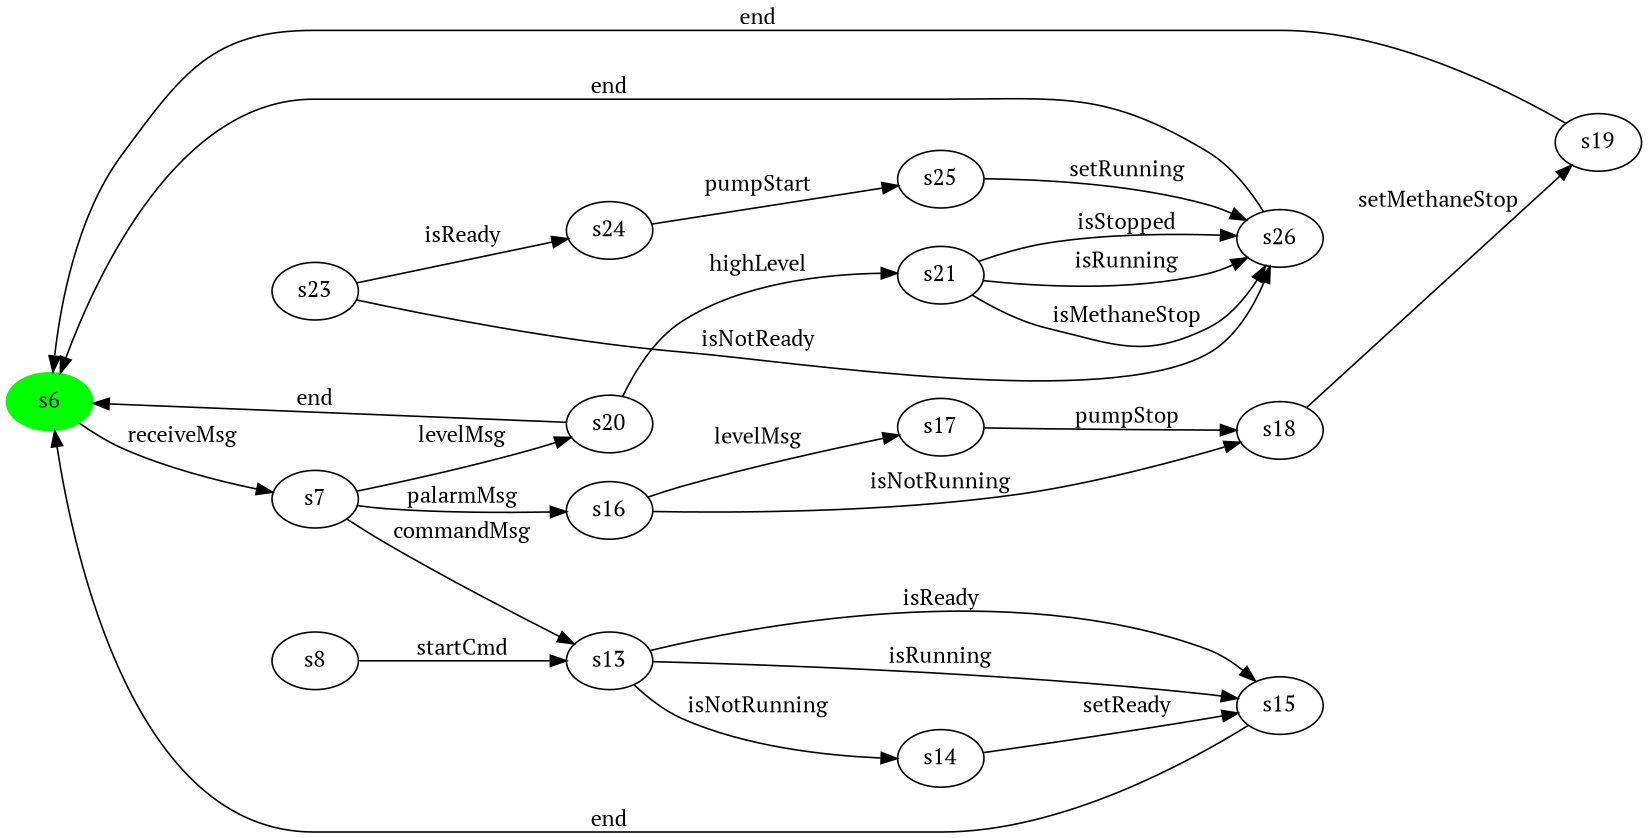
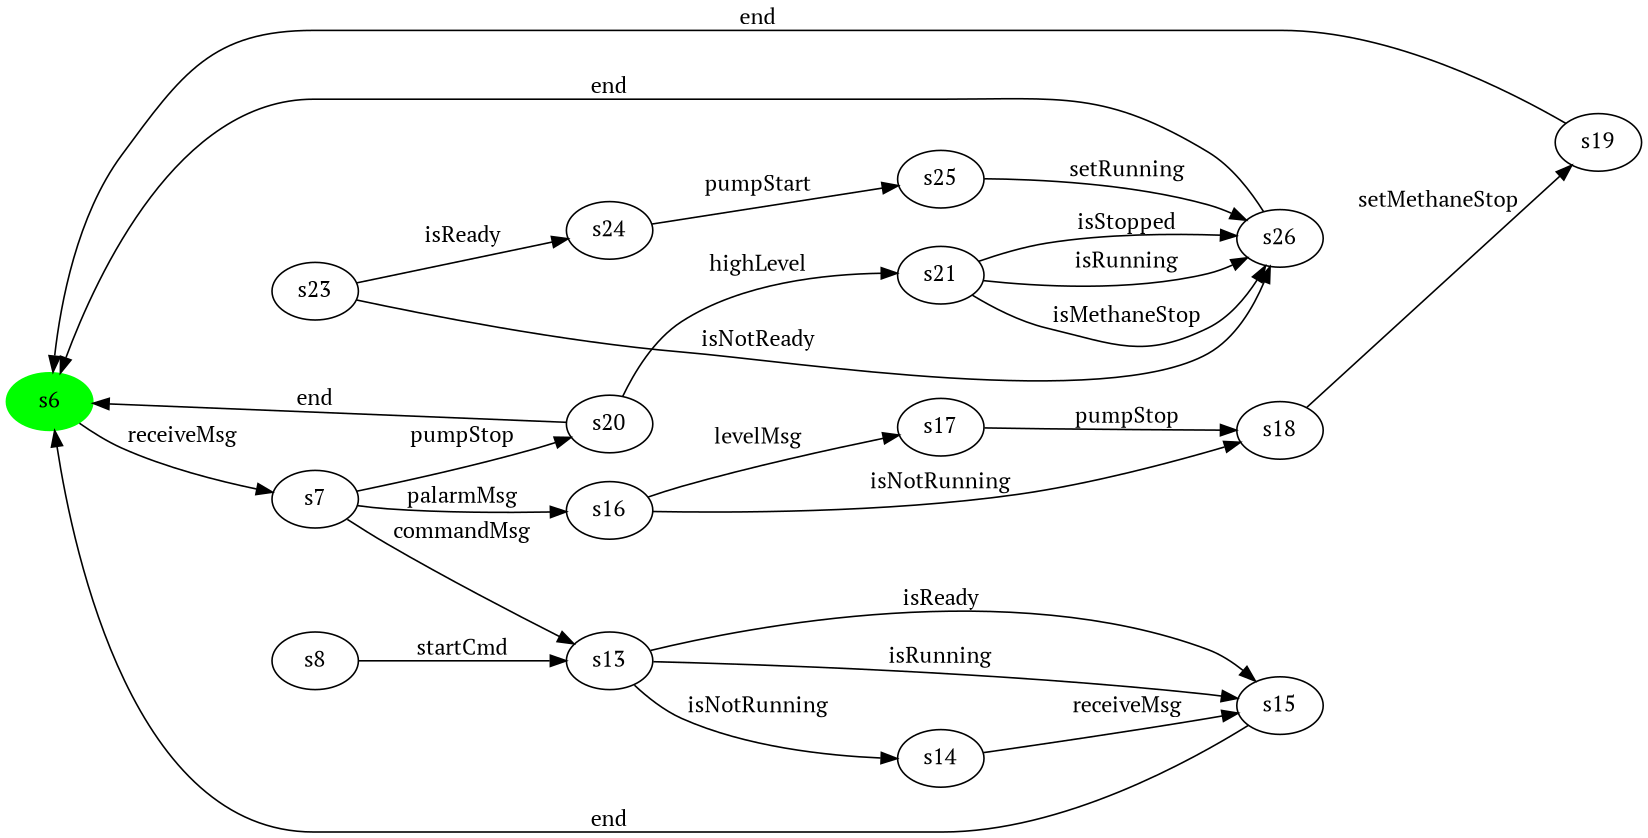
edge "s7" -> "s20": label " levelMsg " -> " pumpStop "
edge "s14" -> "s15": label " setReady " -> " receiveMsg "
